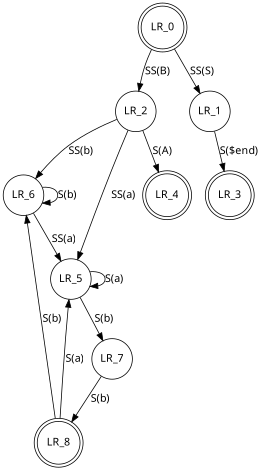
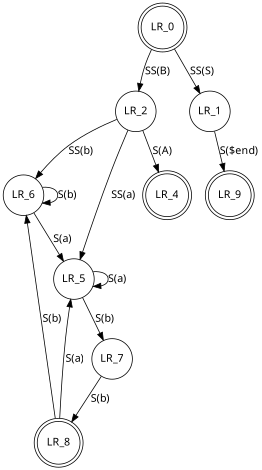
node "LR_3": label "LR_3" -> "LR_9"
edge "LR_6" -> "LR_5": label "SS(a)" -> "S(a)"
